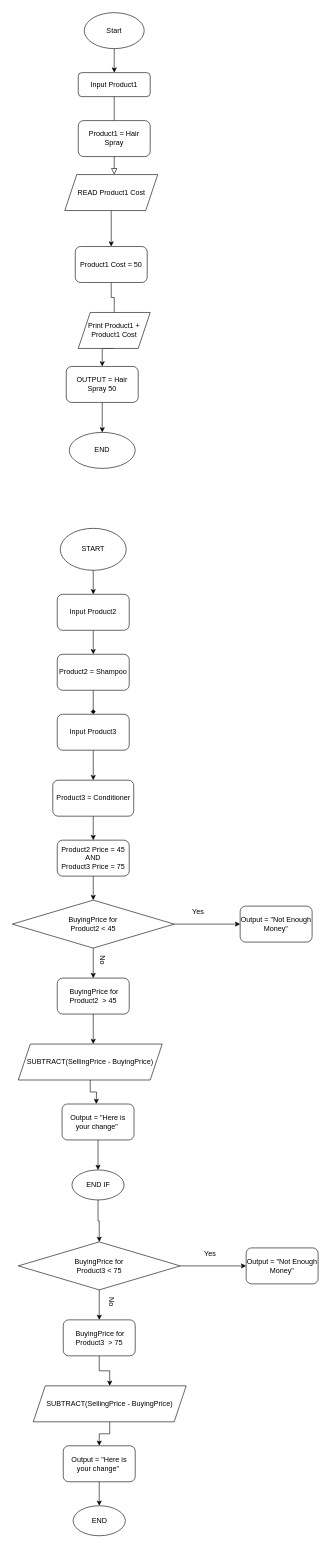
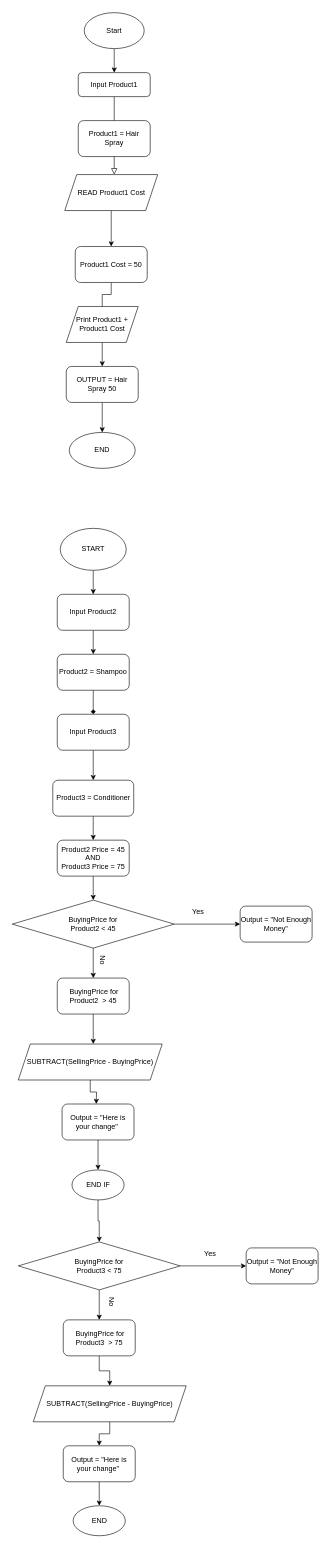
node "Print Product1 + Product1 Cost": moved (114, 330) -> (102, 324)
